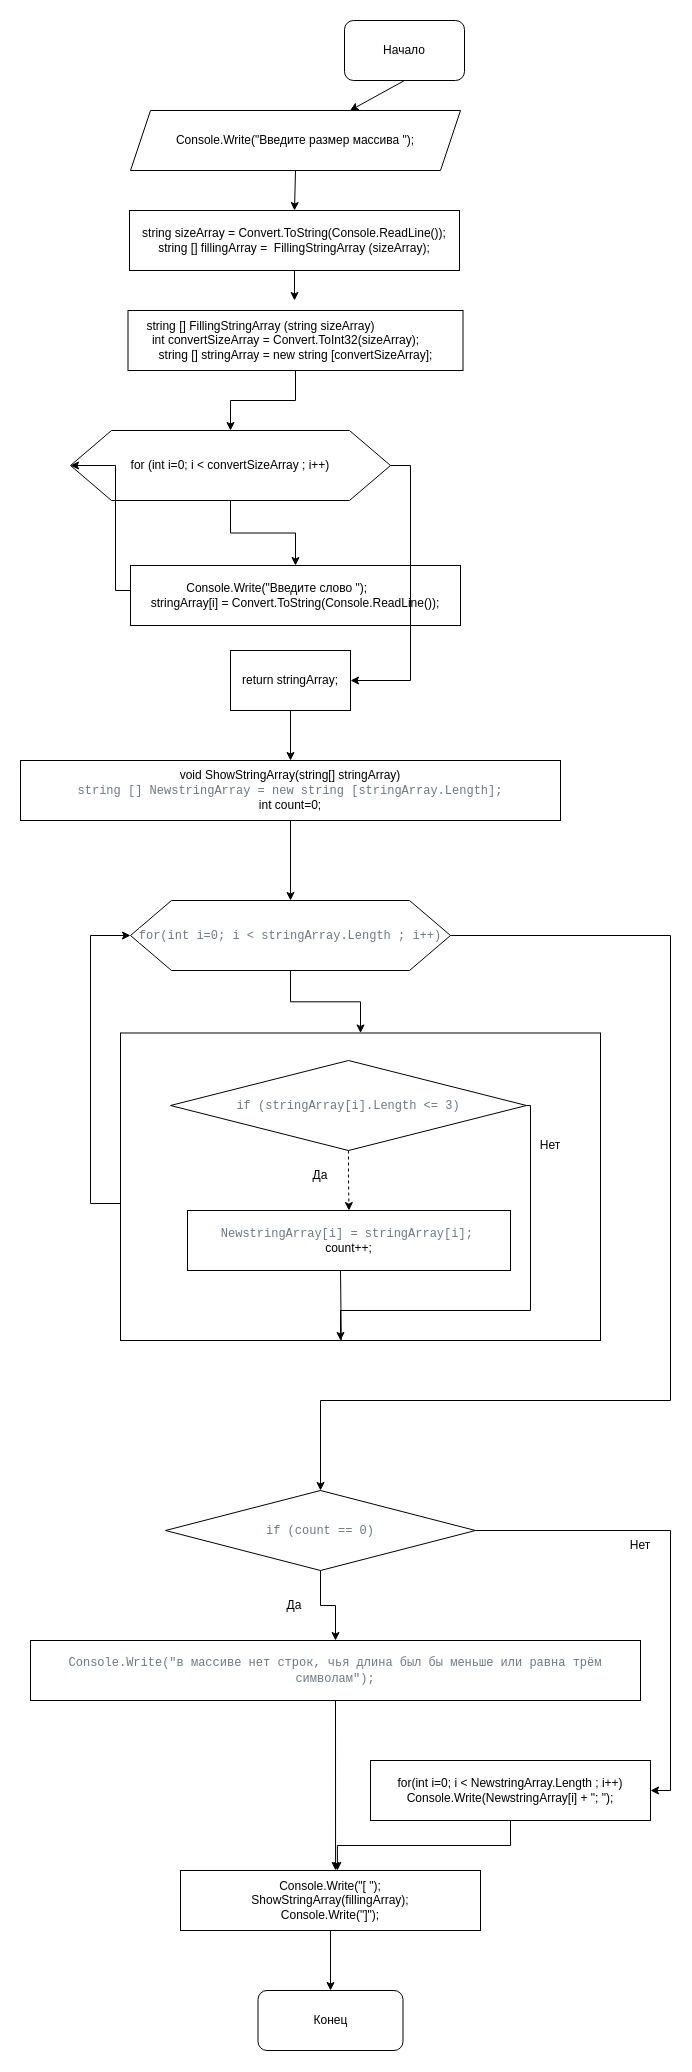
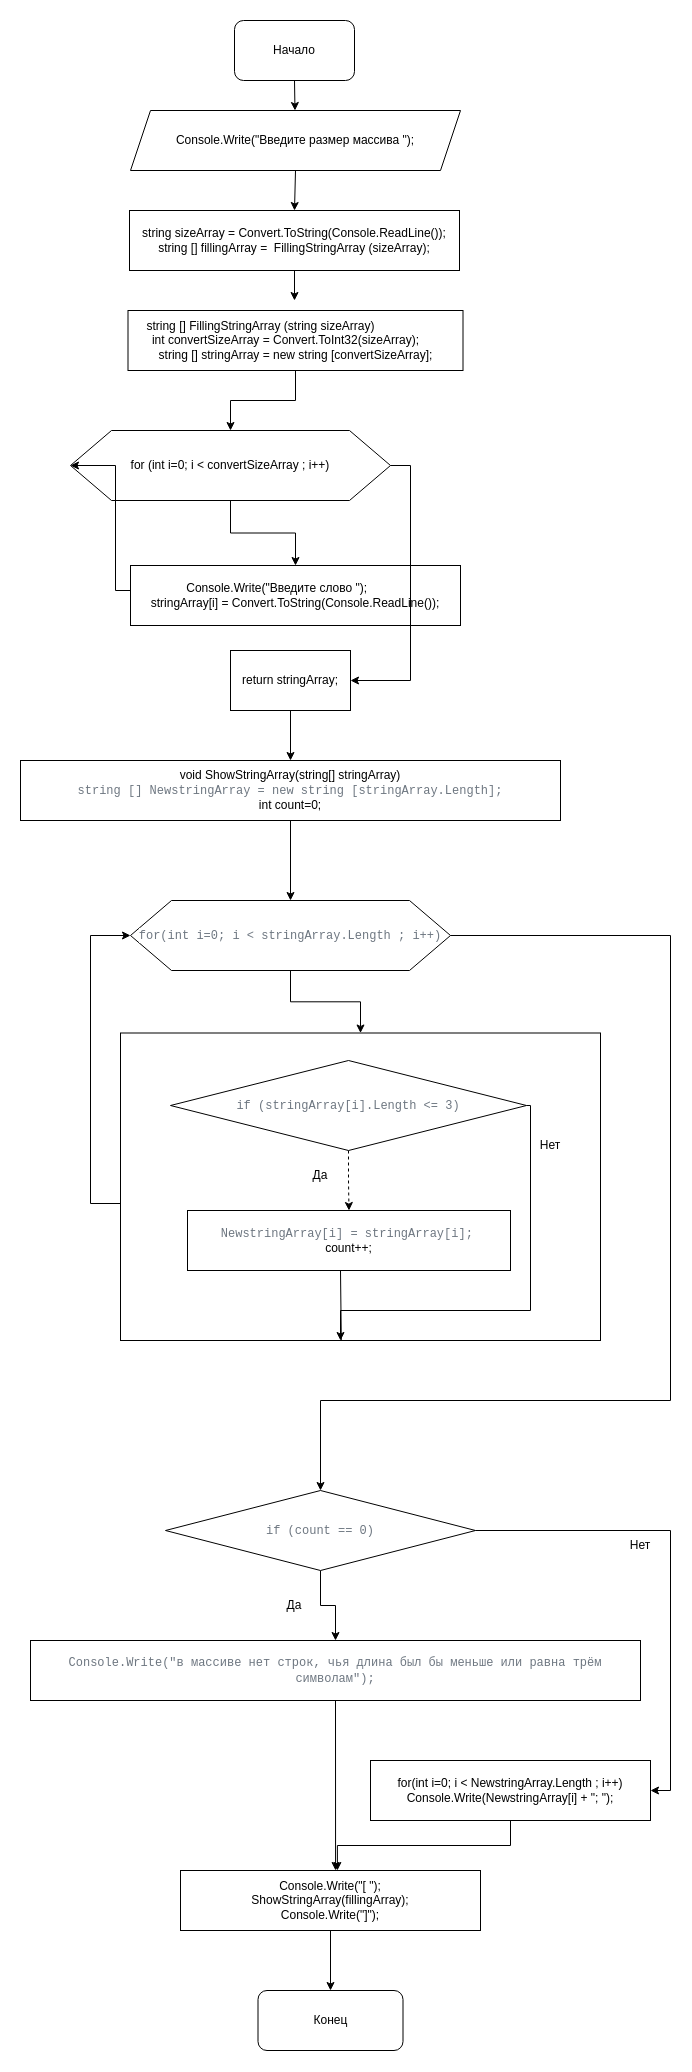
node "Начало": moved (405, 51) -> (295, 51)
